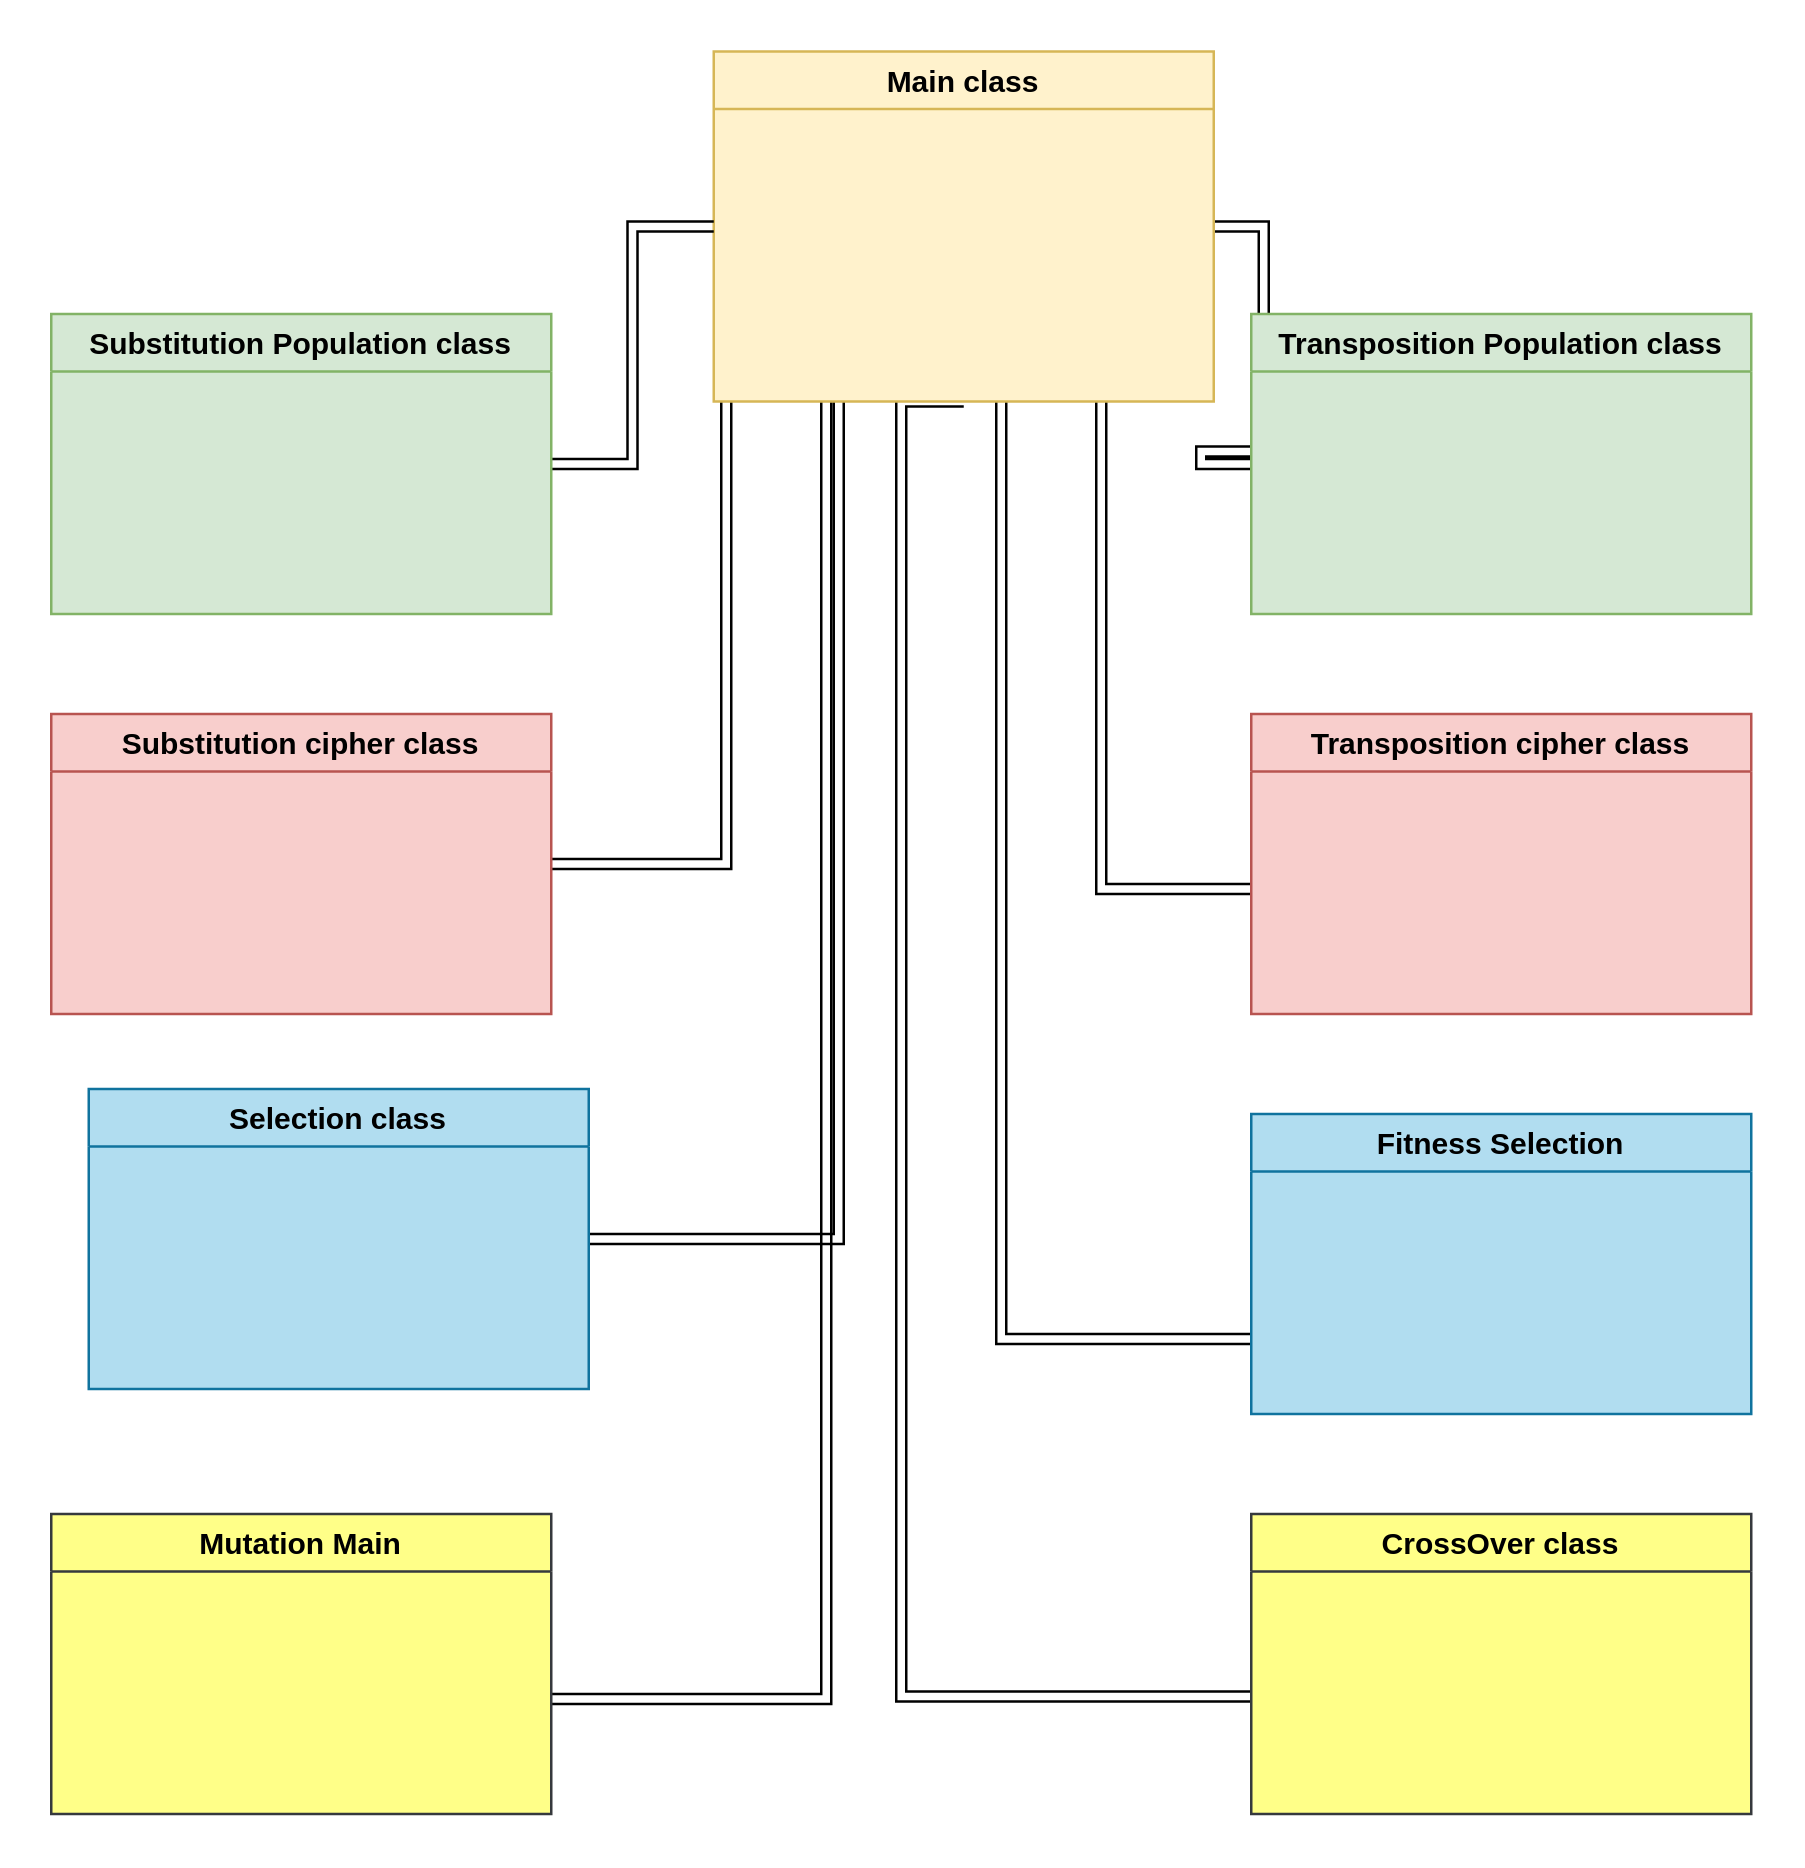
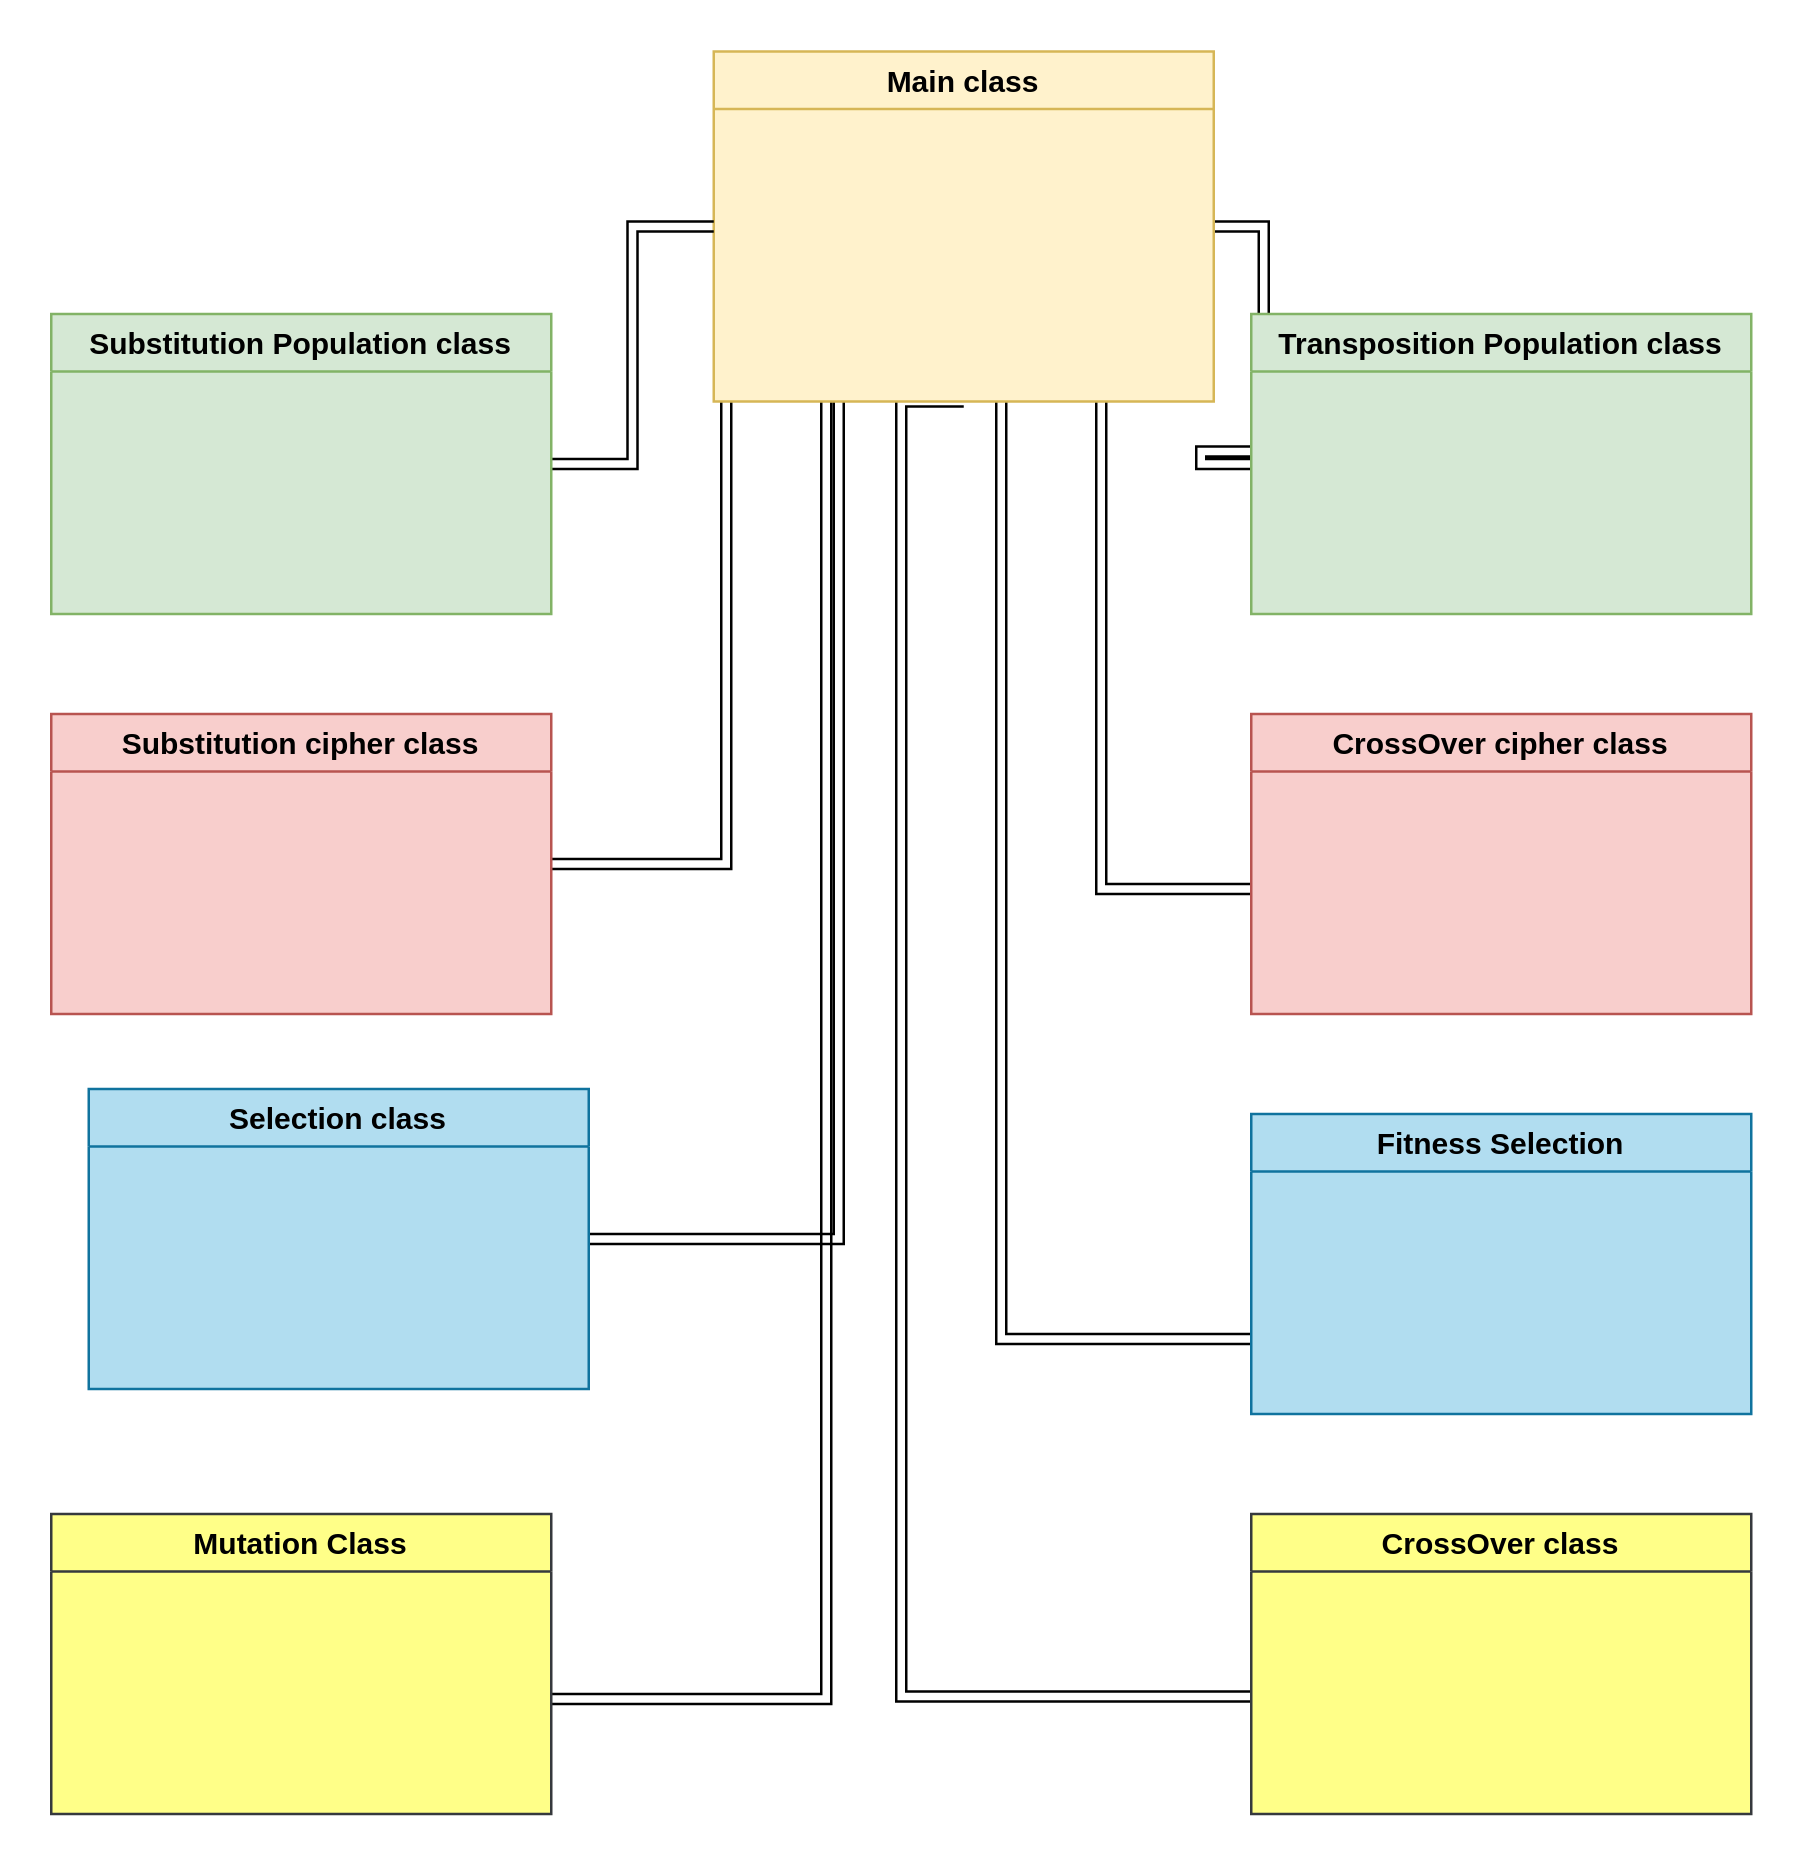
node "Transposition cipher class": label "Transposition cipher class" -> "CrossOver cipher class"
node "Mutation Main": label "Mutation Main" -> "Mutation Class"
